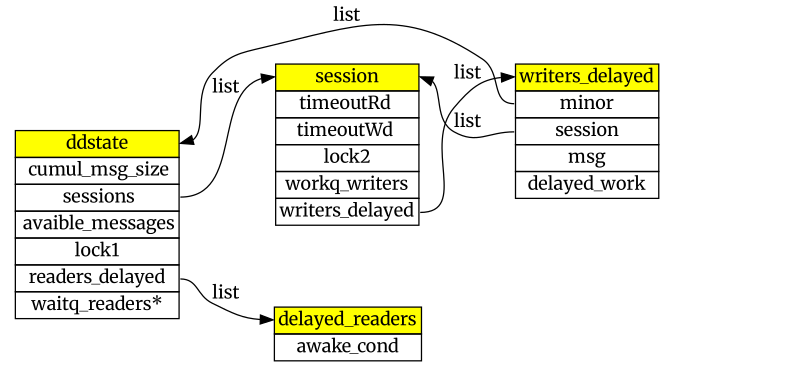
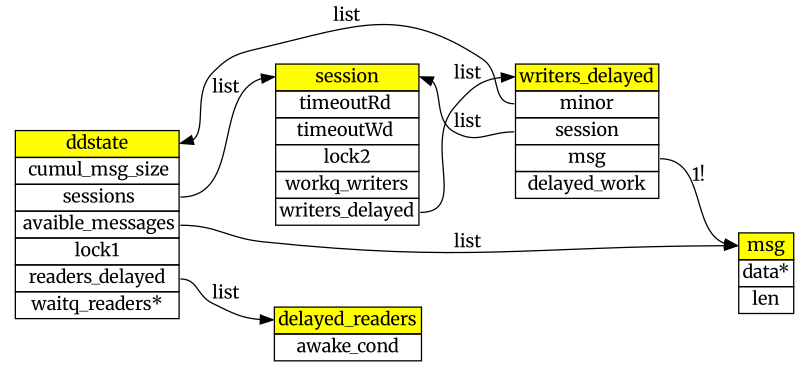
node "msg": added
